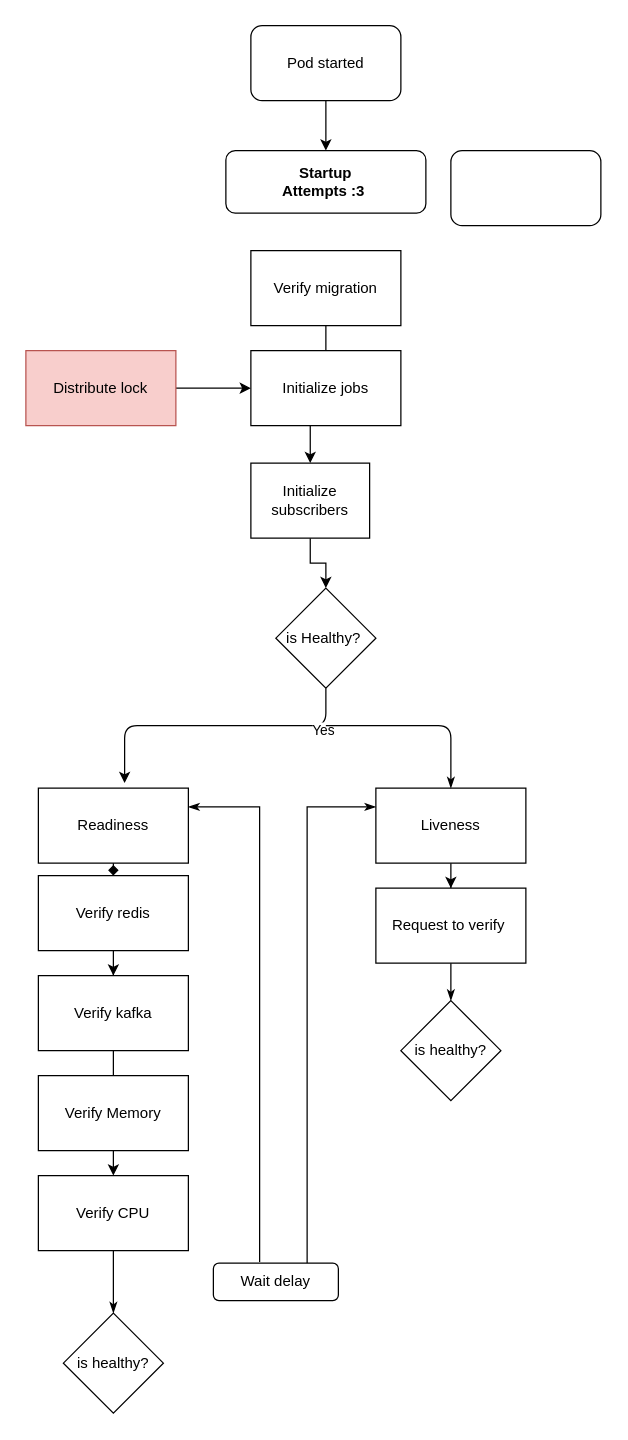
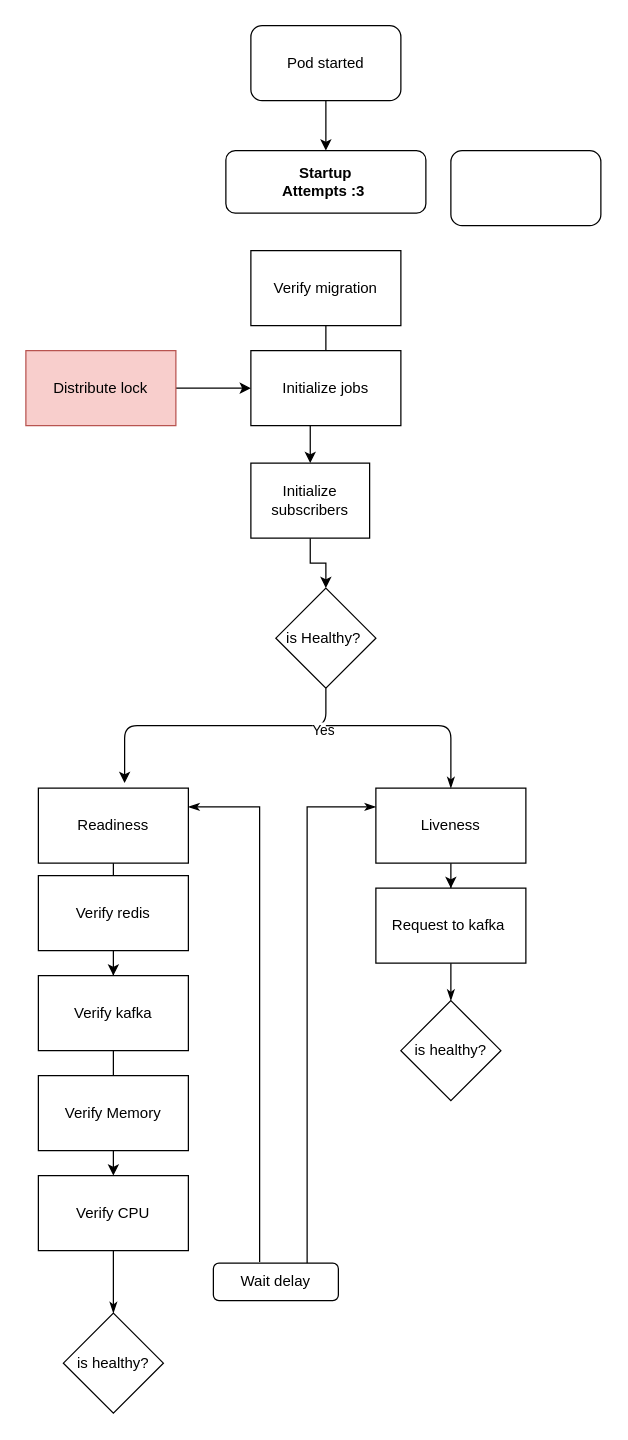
edge "Readiness" -> "Verify redis": arrowhead diamond -> none
node "Request to verify": label "Request to verify" -> "Request to kafka"
